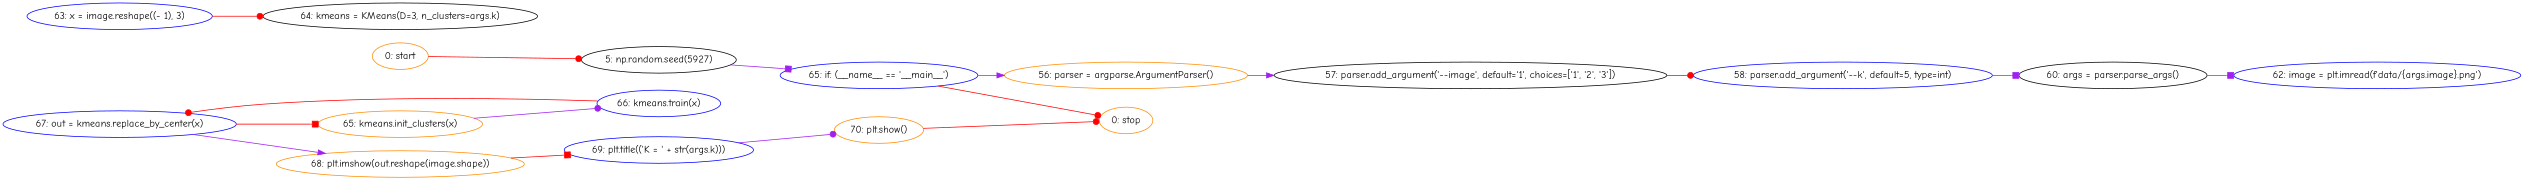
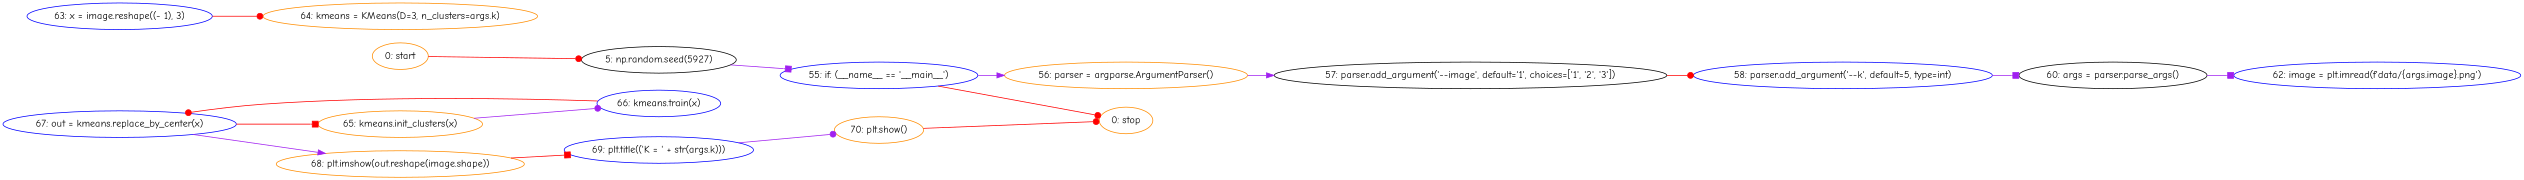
node "64: kmeans = KMeans(D=3, n_clusters=args.k)": color black -> darkorange
node "65: if: (__name__ == '__main__')": label "65: if: (__name__ == '__main__')" -> "55: if: (__name__ == '__main__')"
